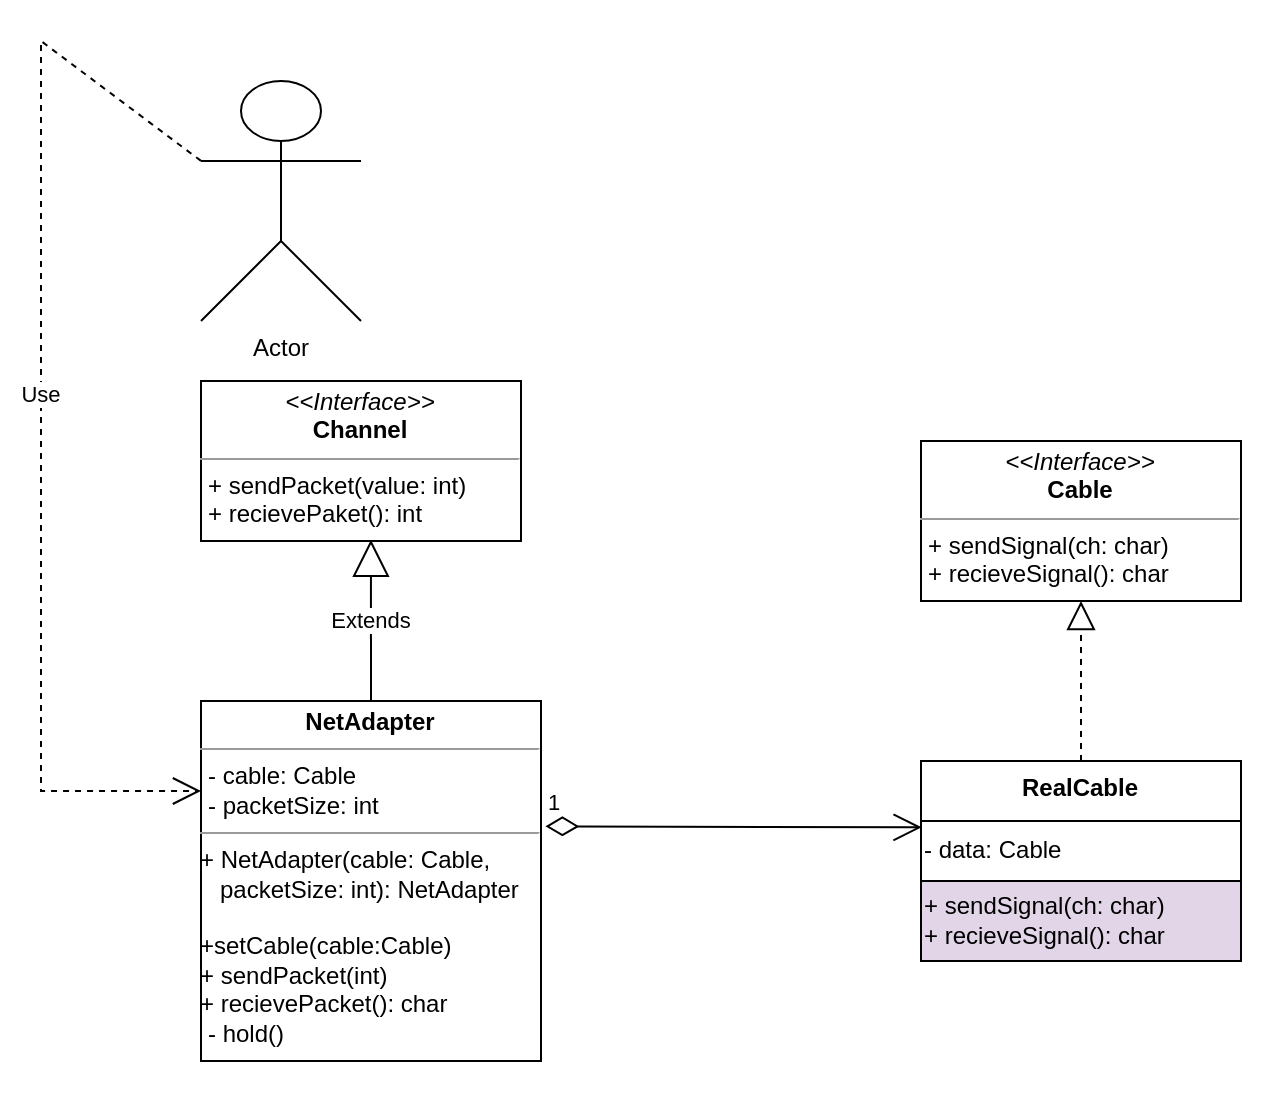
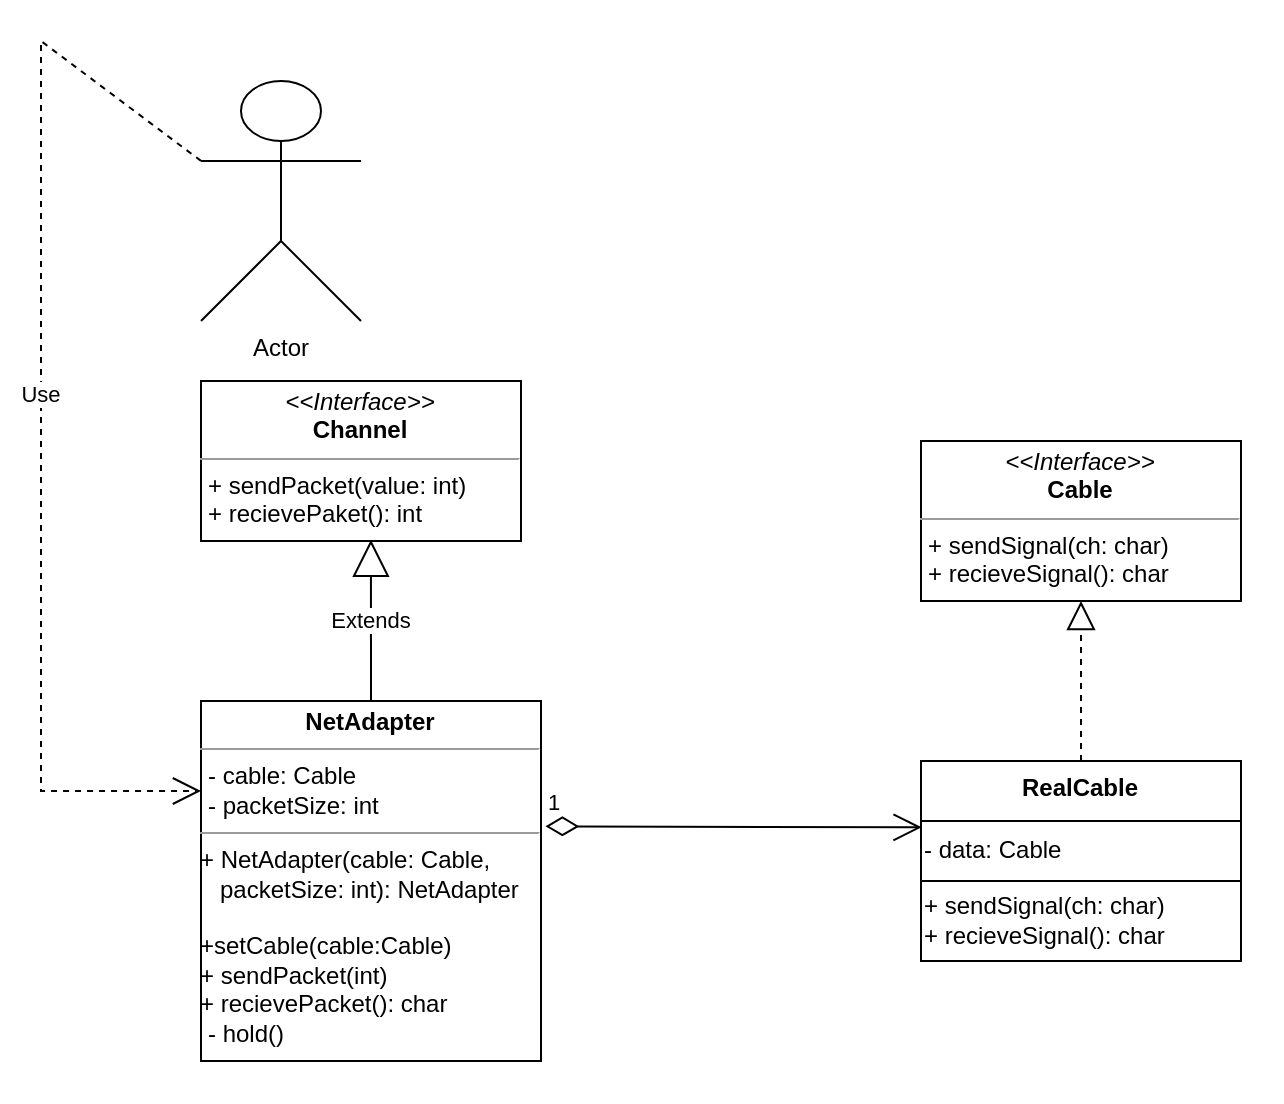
node "+ sendSignal(ch: char) + recieveSignal(): char": fillcolor #e1d5e7 -> #ffffff
